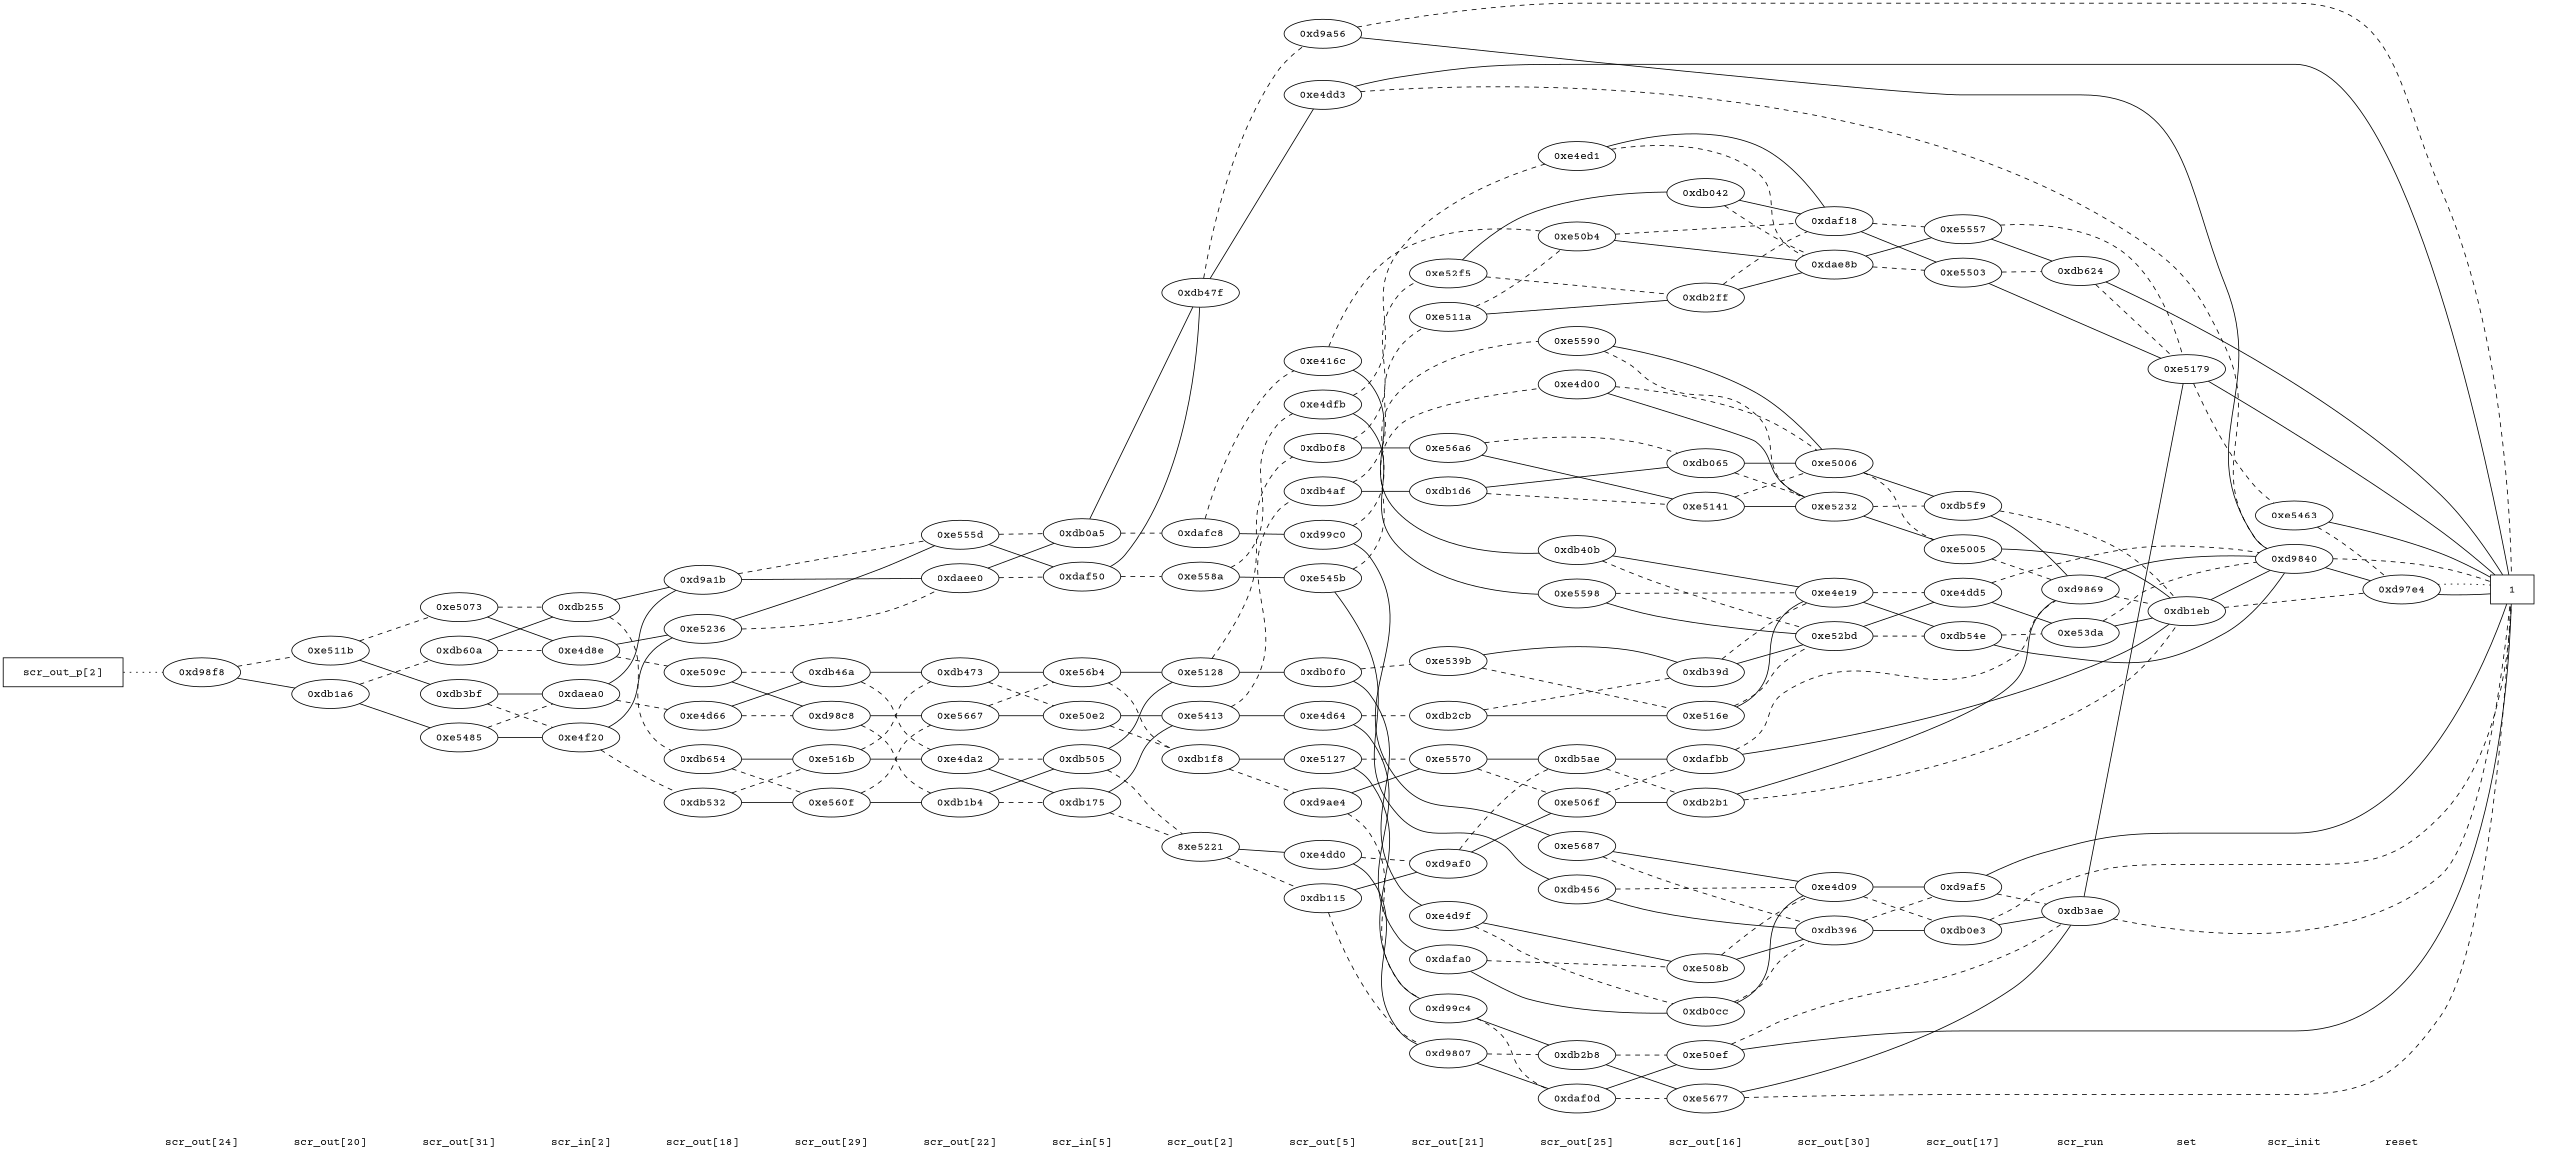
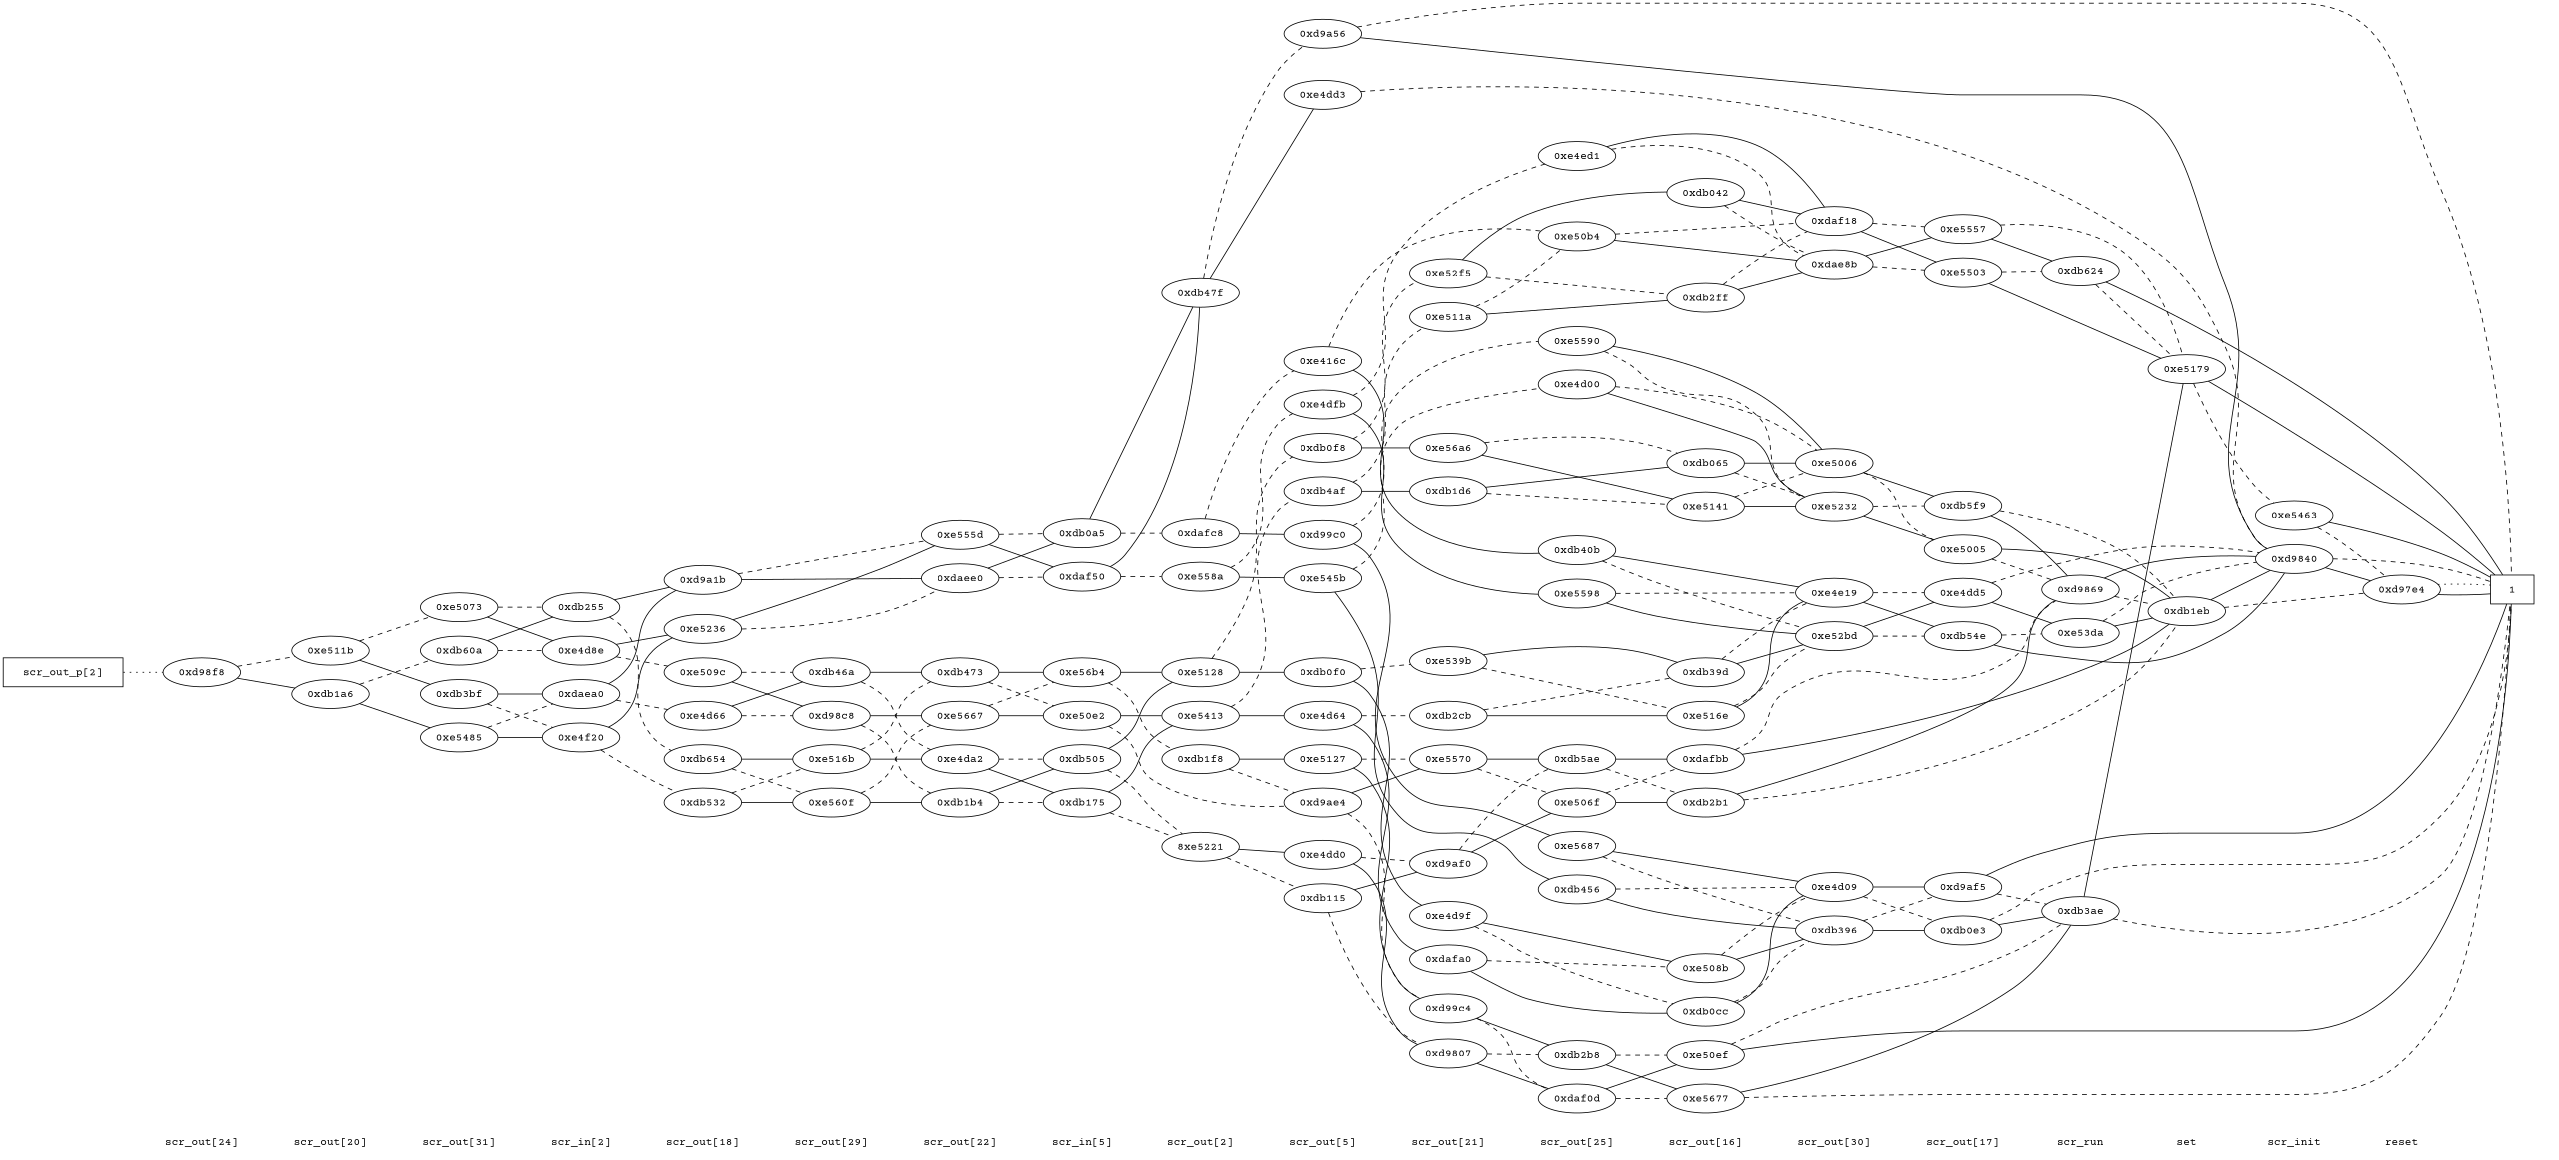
edge "0xe4dd3" -- "1": removed
edge "0xe50e2" -- "0xdb1f8": now "0xe50e2" -- "0xd9ae4"
